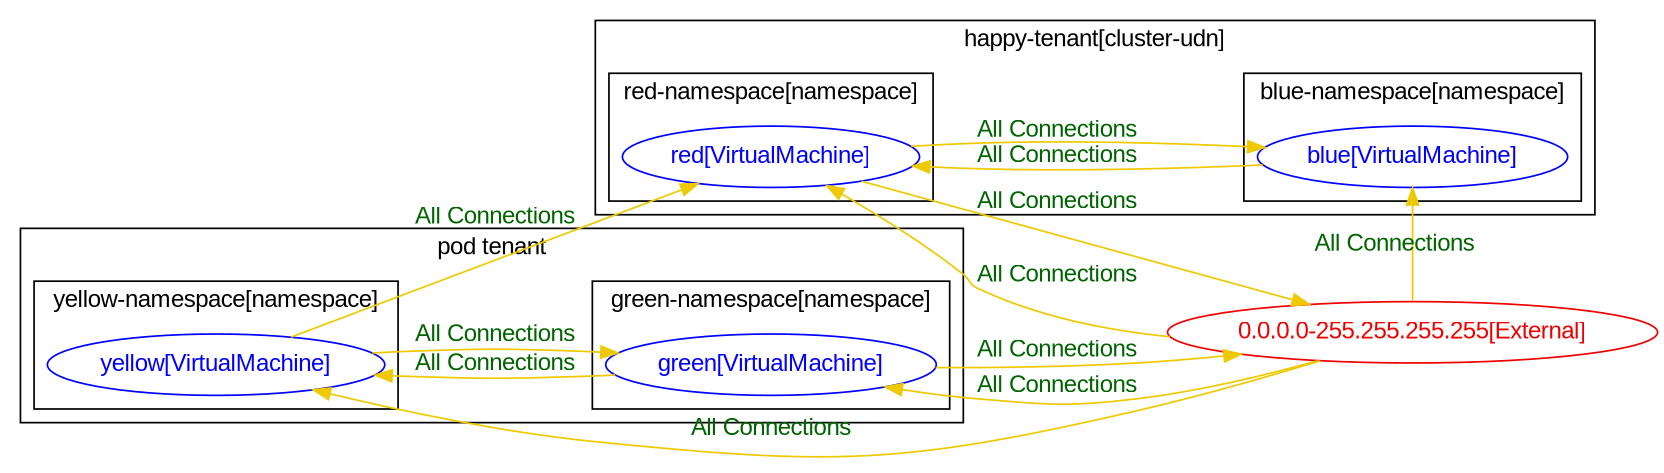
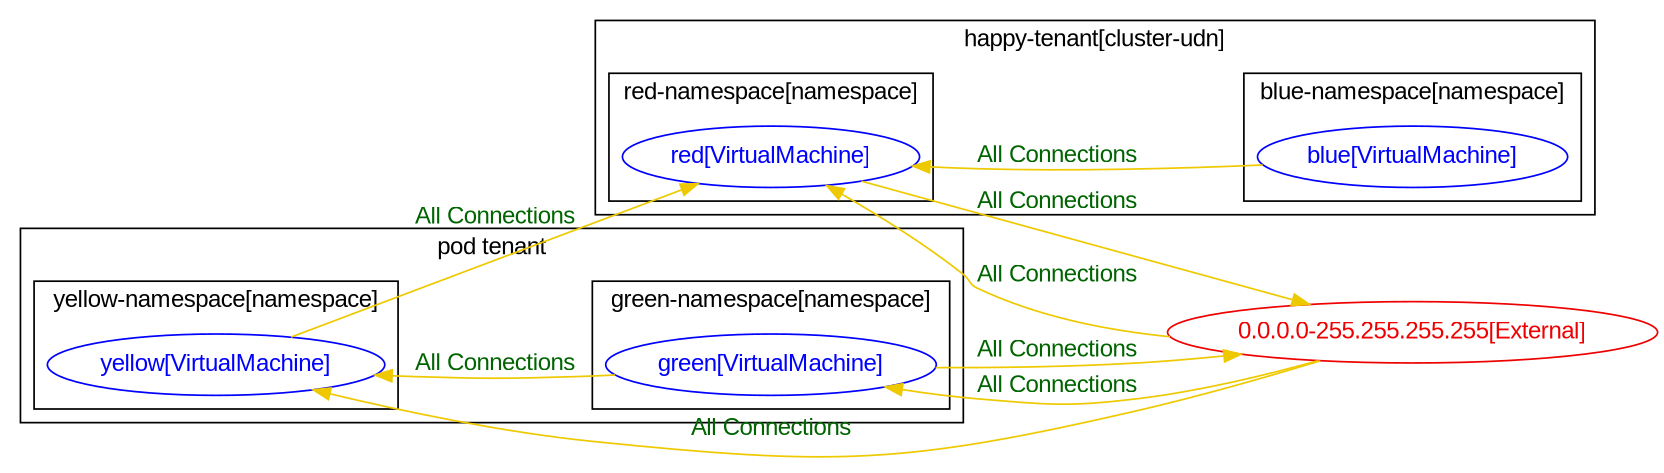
edge "red[VirtualMachine]" -> "blue[VirtualMachine]": removed, label "All Connections"
edge "0.0.0.0-255.255.255.255[External]" -> "blue[VirtualMachine]": removed, label "All Connections"
edge "yellow[VirtualMachine]" -> "green[VirtualMachine]": removed, label "All Connections"
